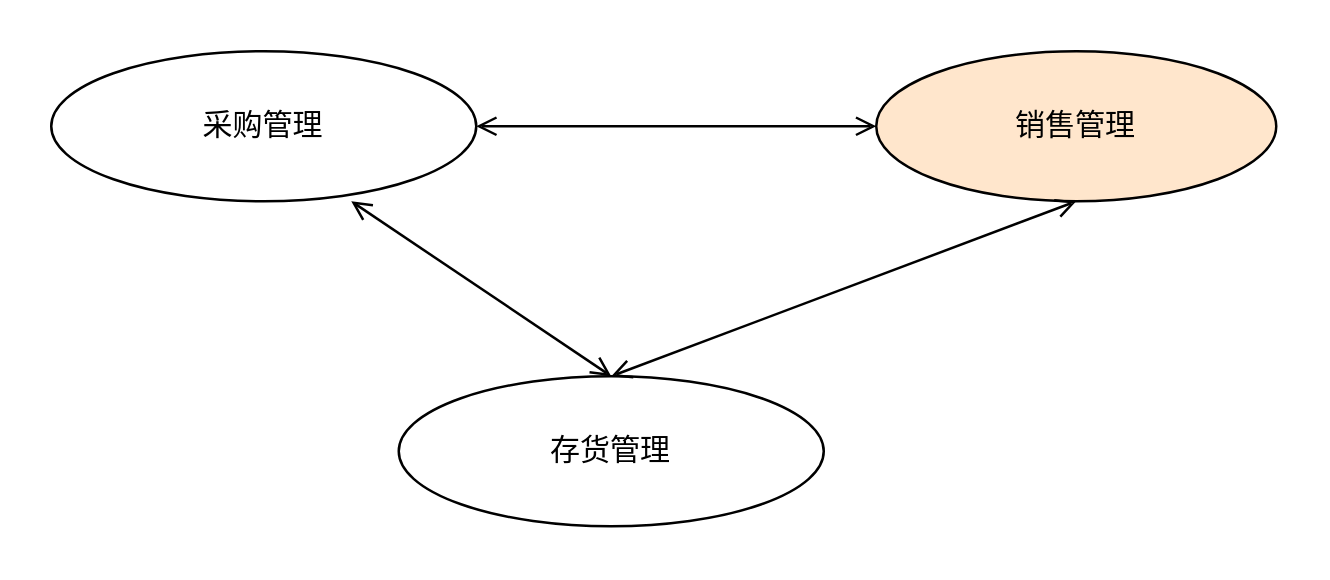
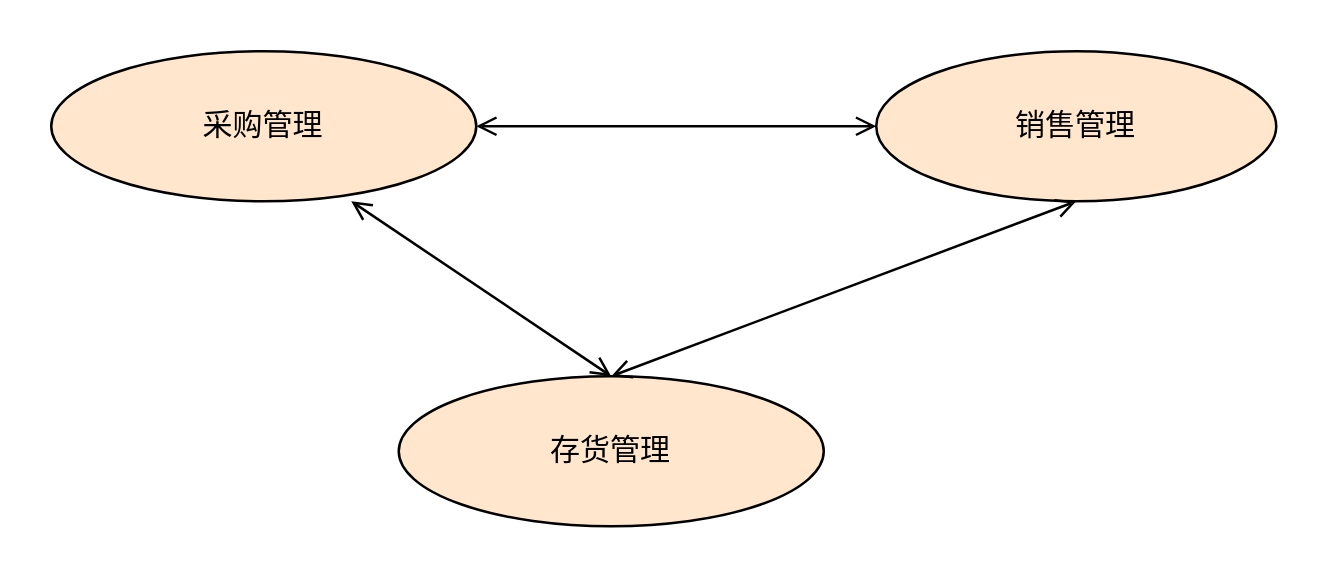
node "采购管理": fillcolor #ffffff -> #ffe6cc
node "存货管理": fillcolor #ffffff -> #ffe6cc
